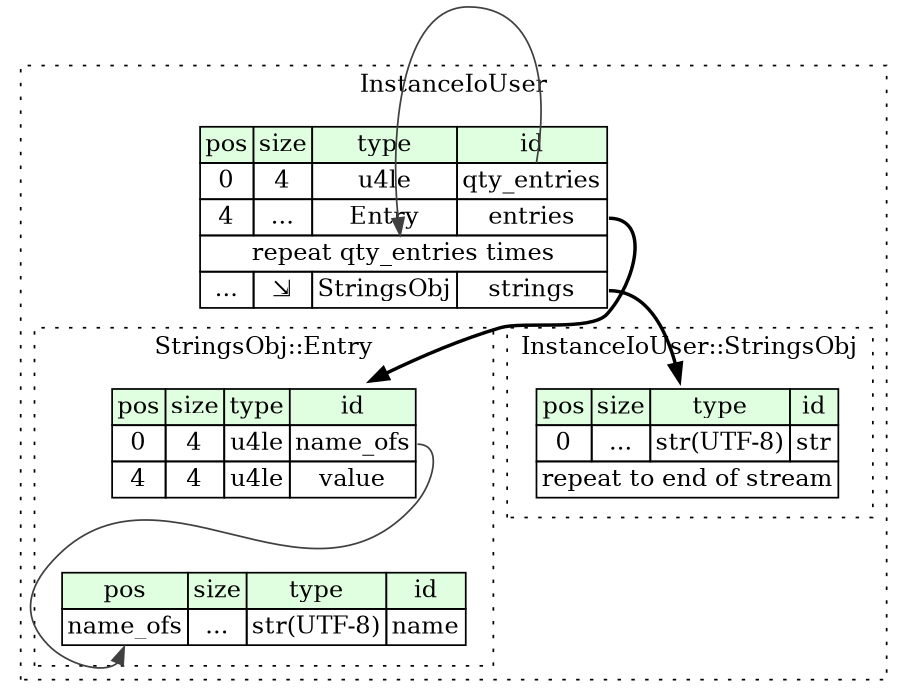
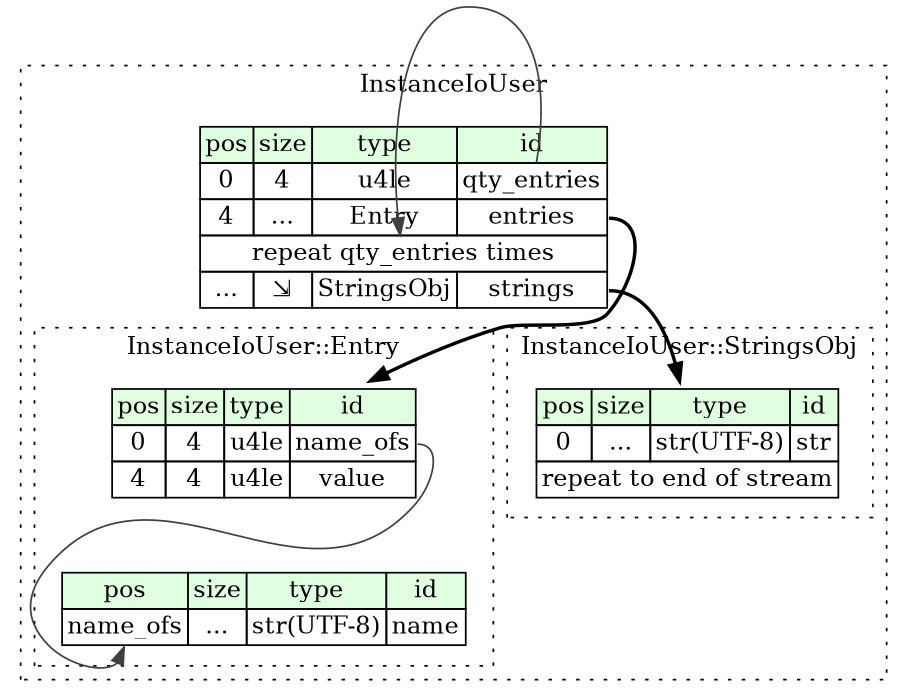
cluster "StringsObj::Entry": label "StringsObj::Entry" -> "InstanceIoUser::Entry"
